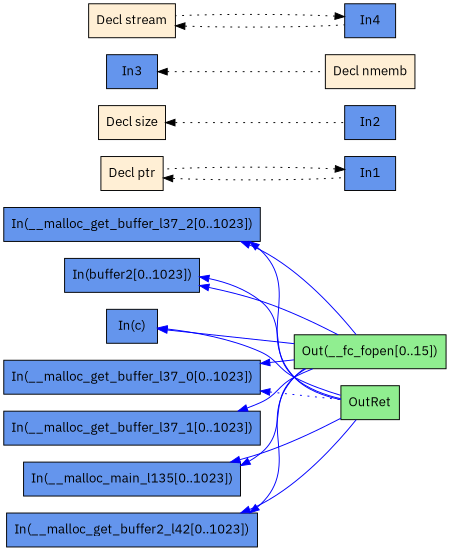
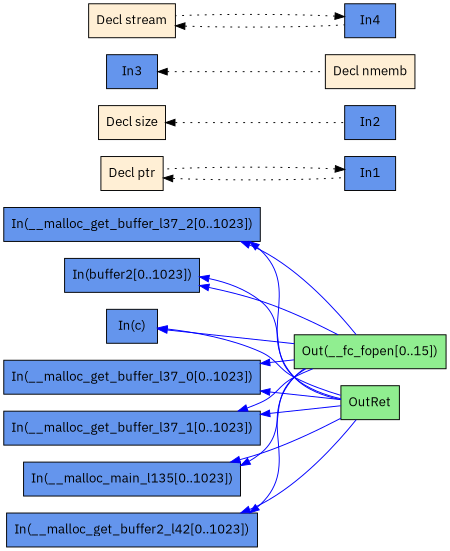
edge "OutRet" -> "In(__malloc_get_buffer_l37_0[0..1023])": style dotted -> solid
edge "OutRet" -> "In(__malloc_get_buffer_l37_1[0..1023])": added
